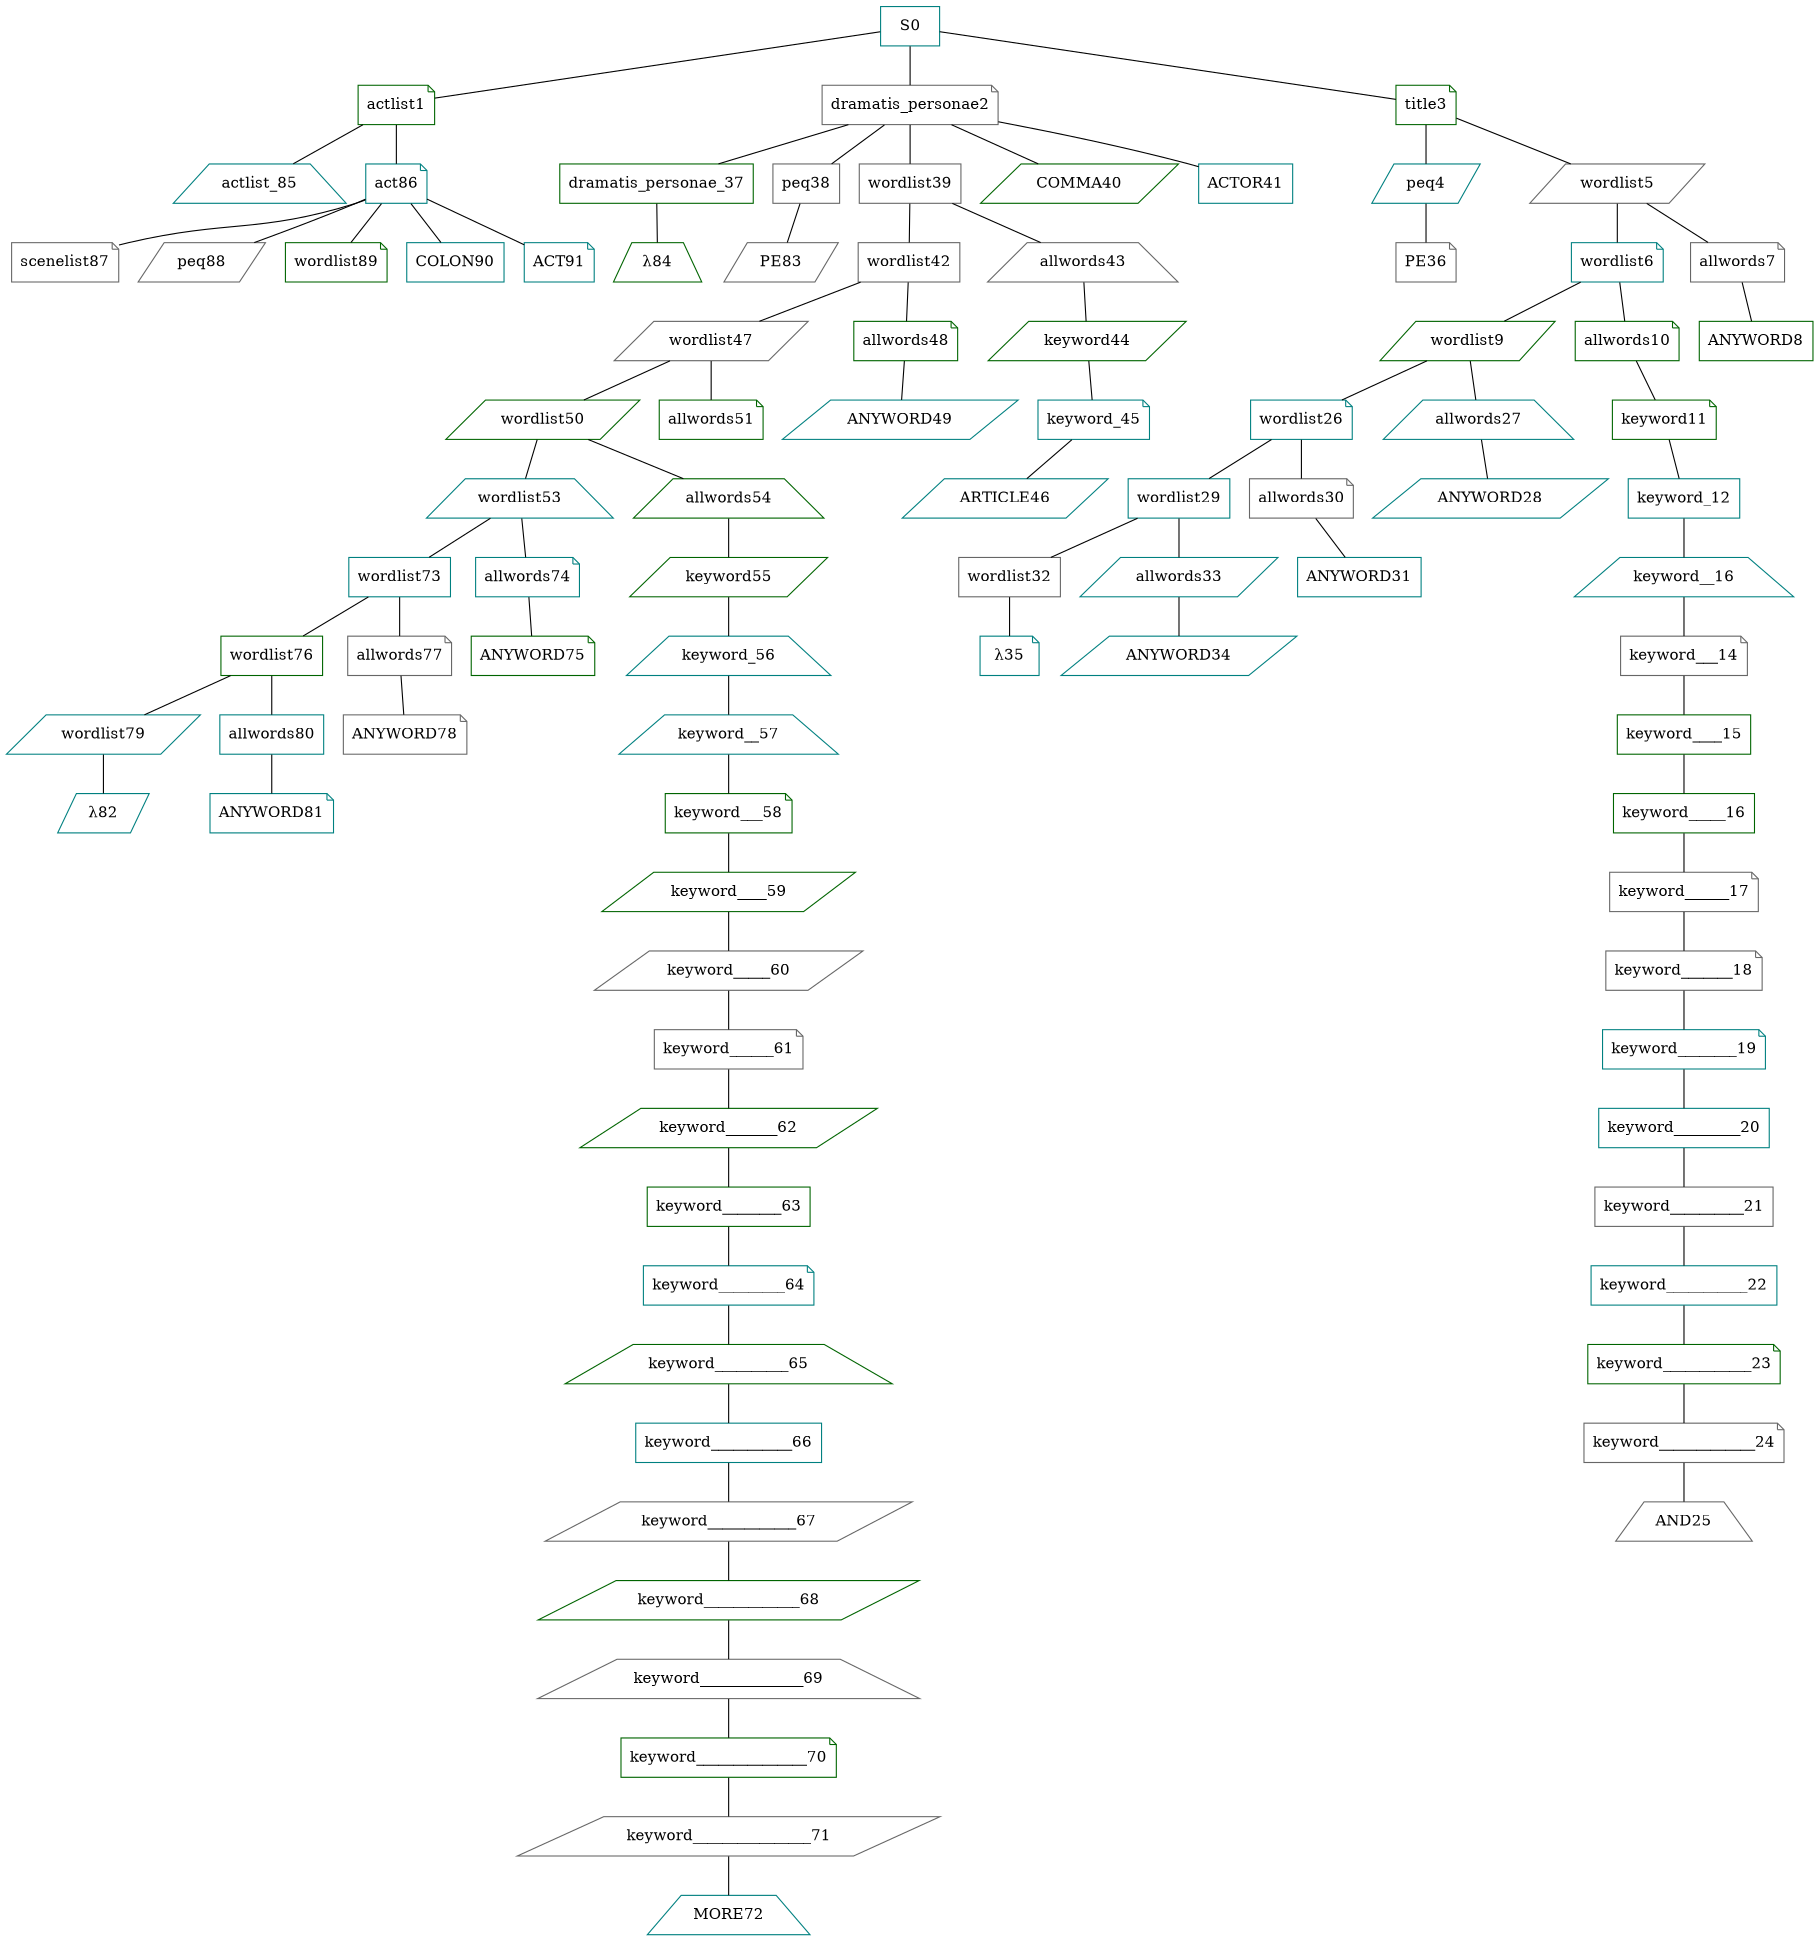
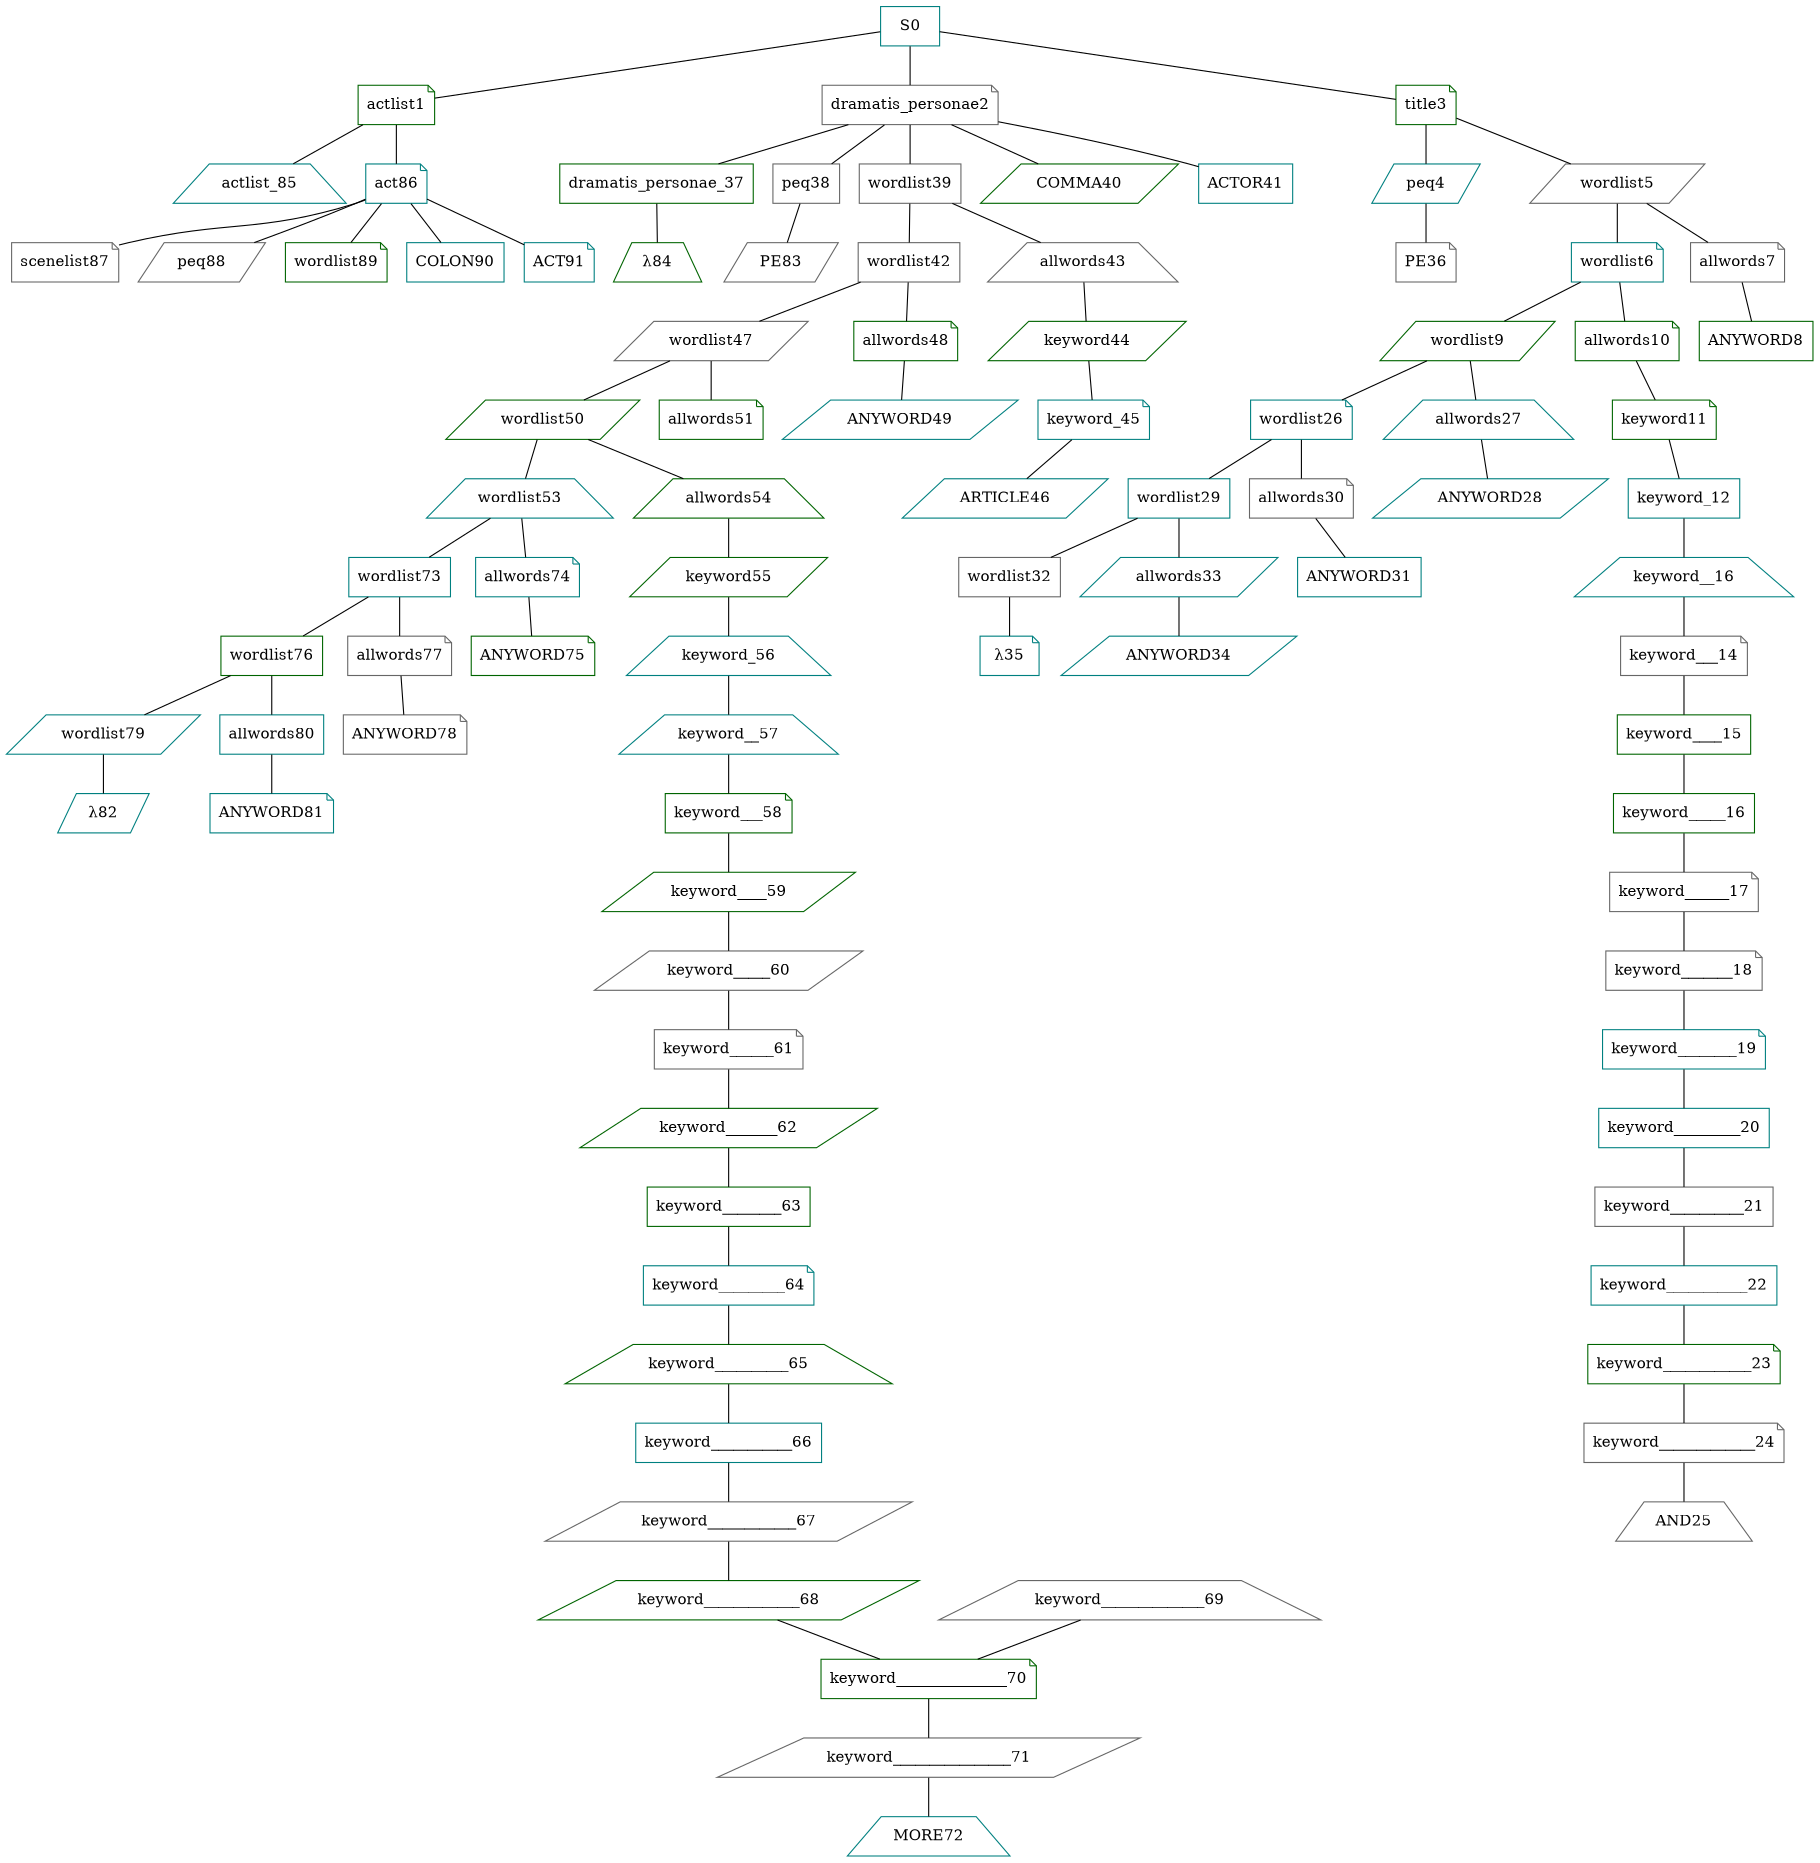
edge "keyword_____________68" -- "keyword______________69": now "keyword_____________68" -- "keyword_______________70"
